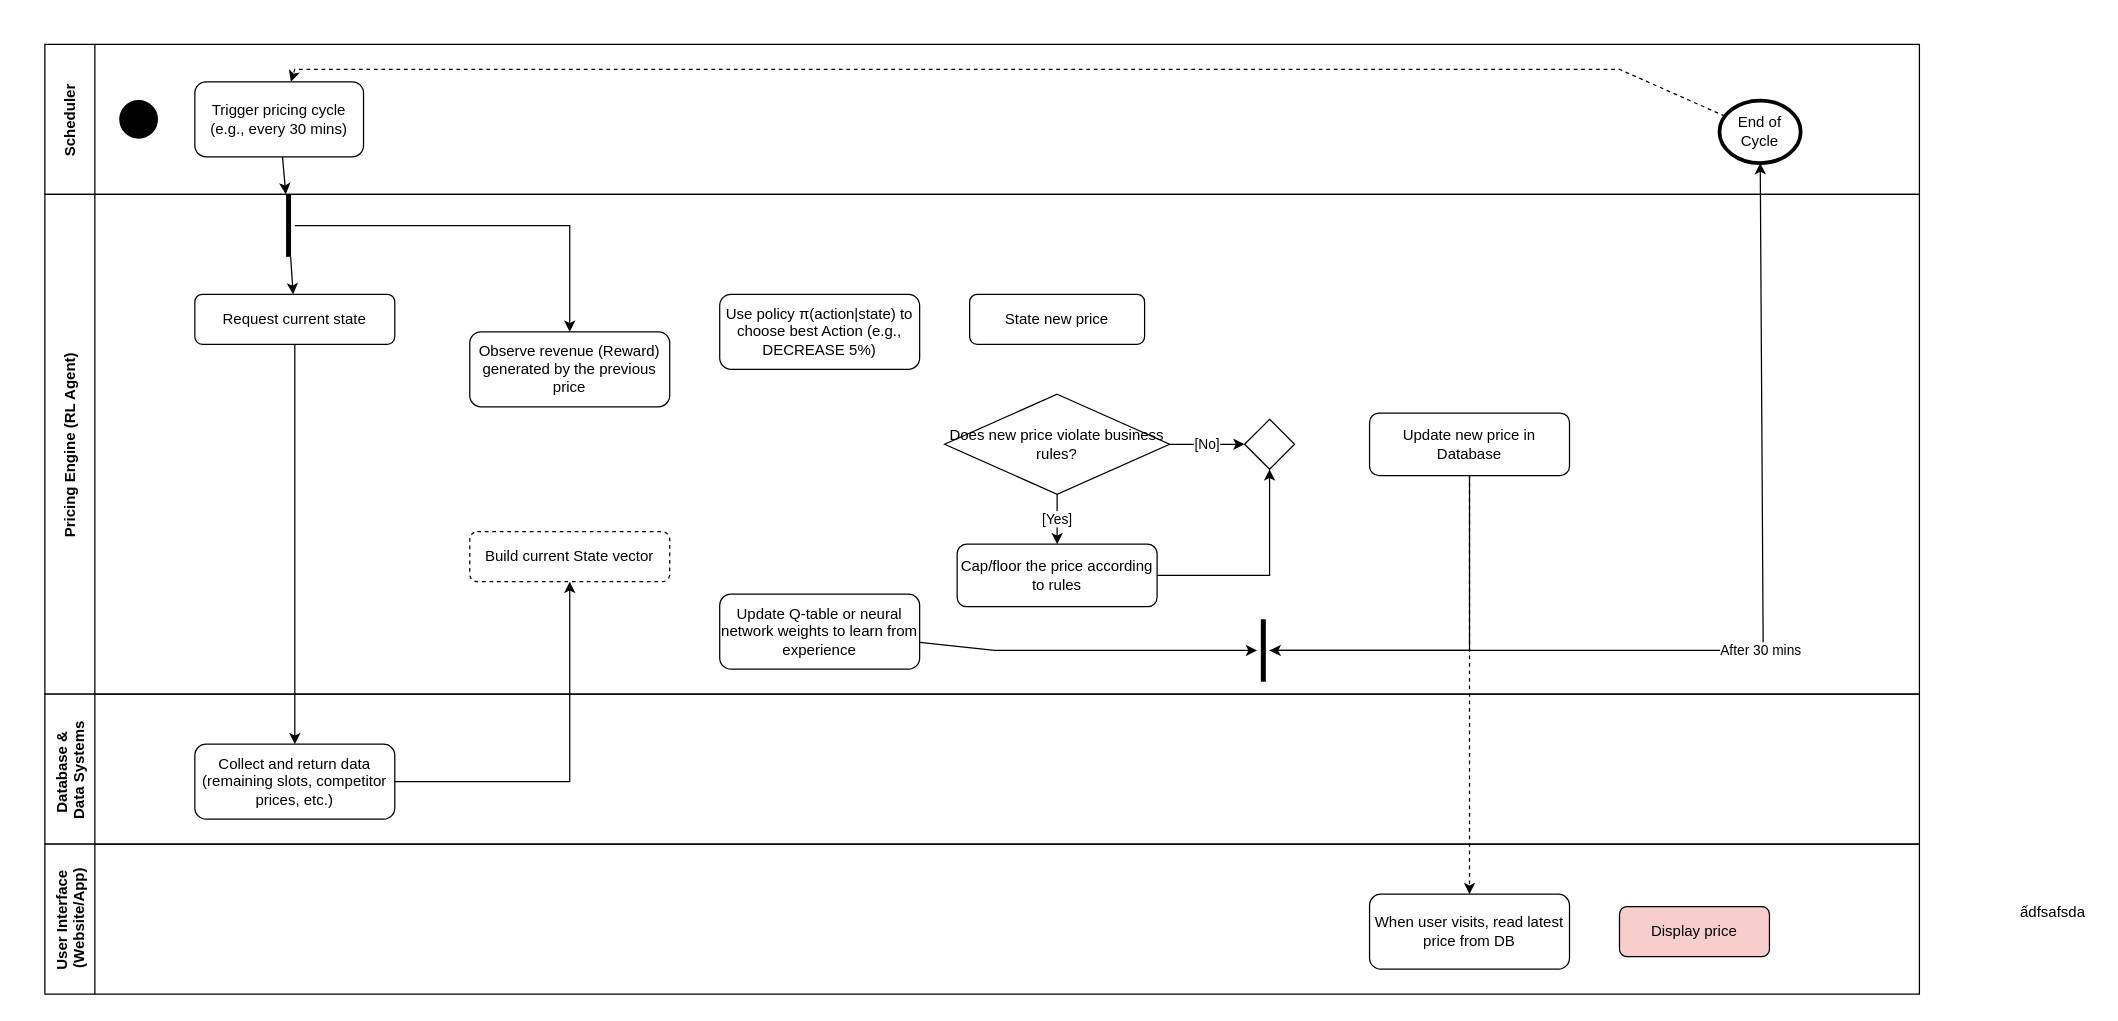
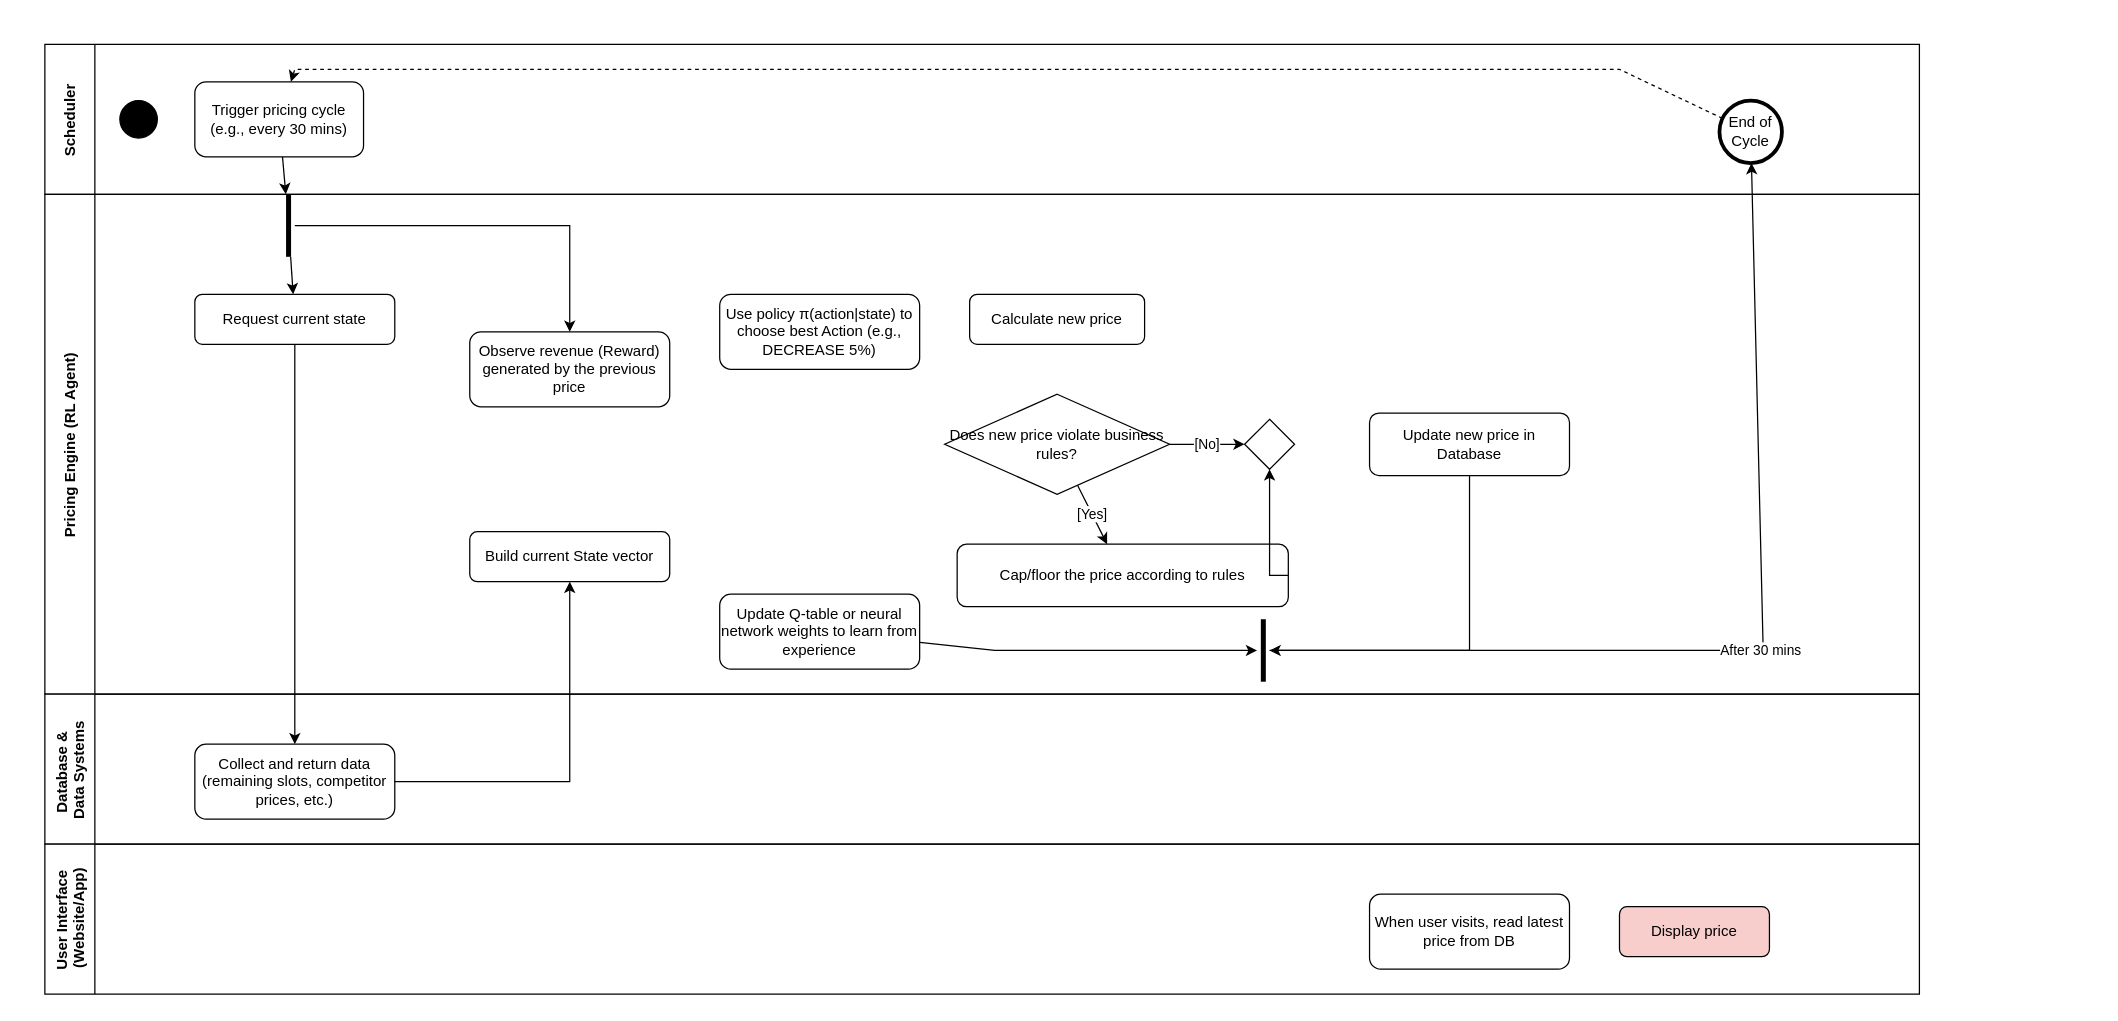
node "End of Cycle": size 81x63 -> 63x63
node "State new price": label "State new price" -> "Calculate new price"
node "Build current State vector": style dashed -> solid
node "Cap/floor the price according to rules": size 200x63 -> 331x63
edge "Update new price in Database" -> "When user visits, read latest price from DB": removed
node "ấdfsafsda": removed
